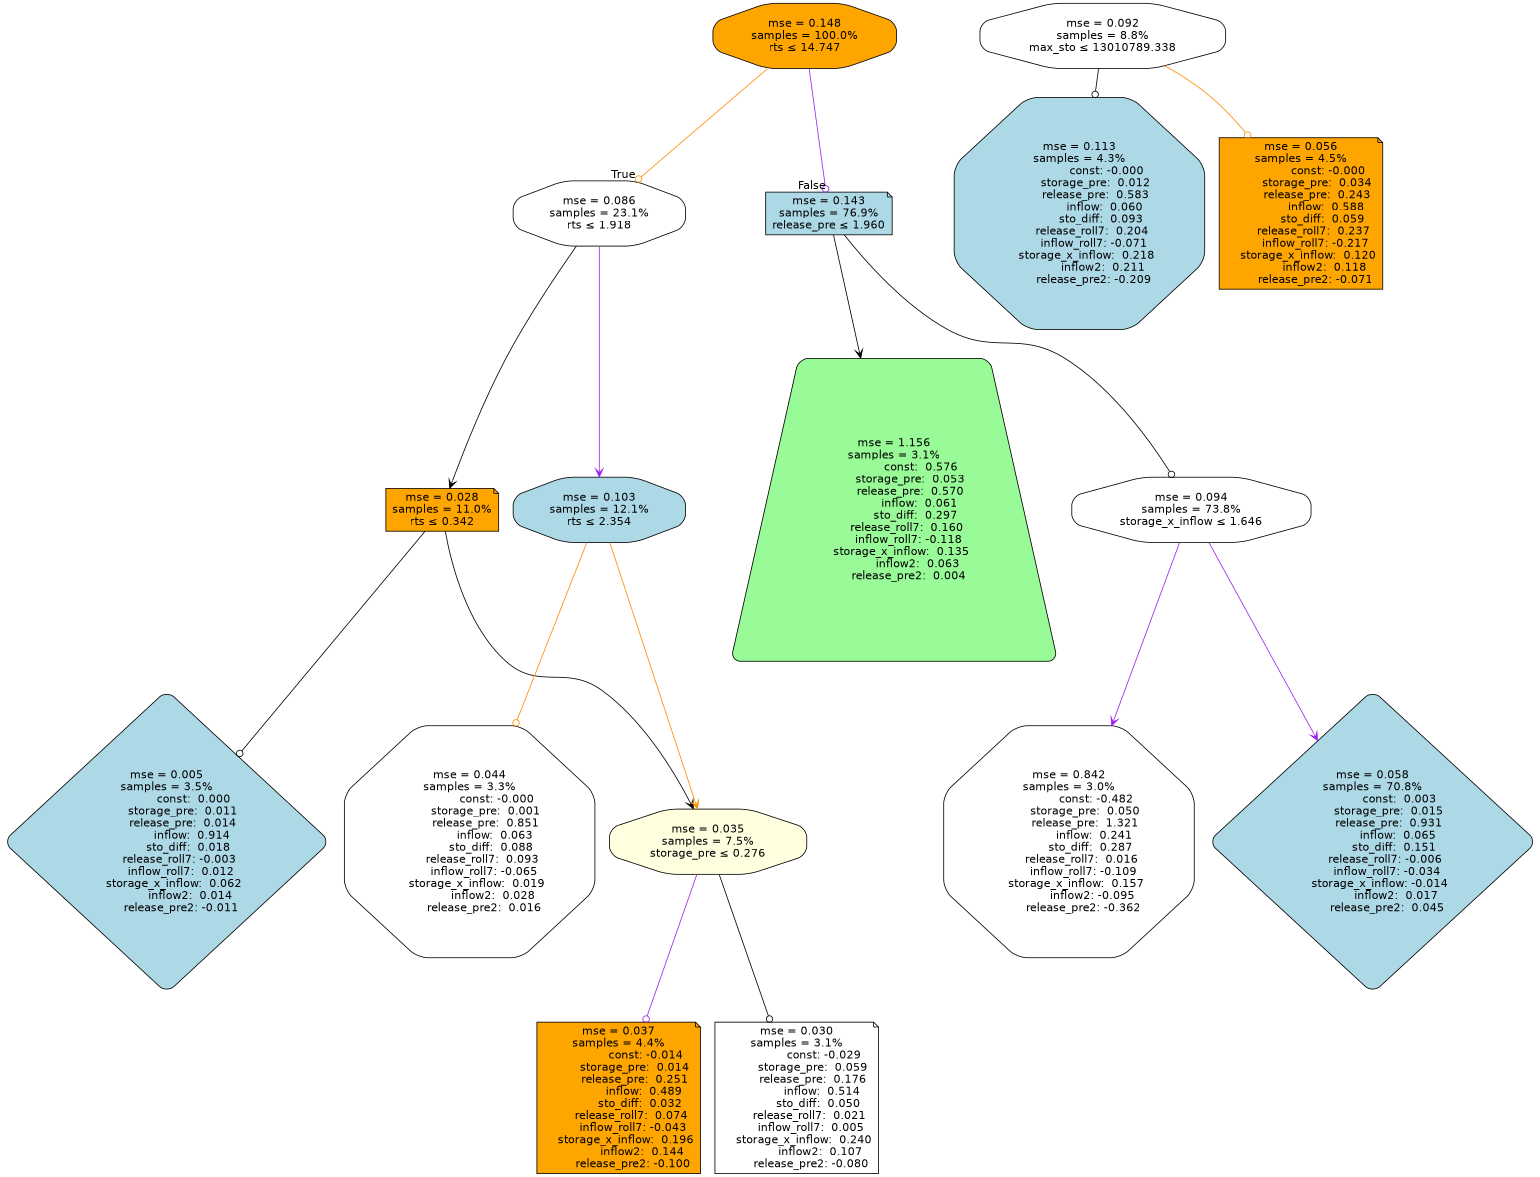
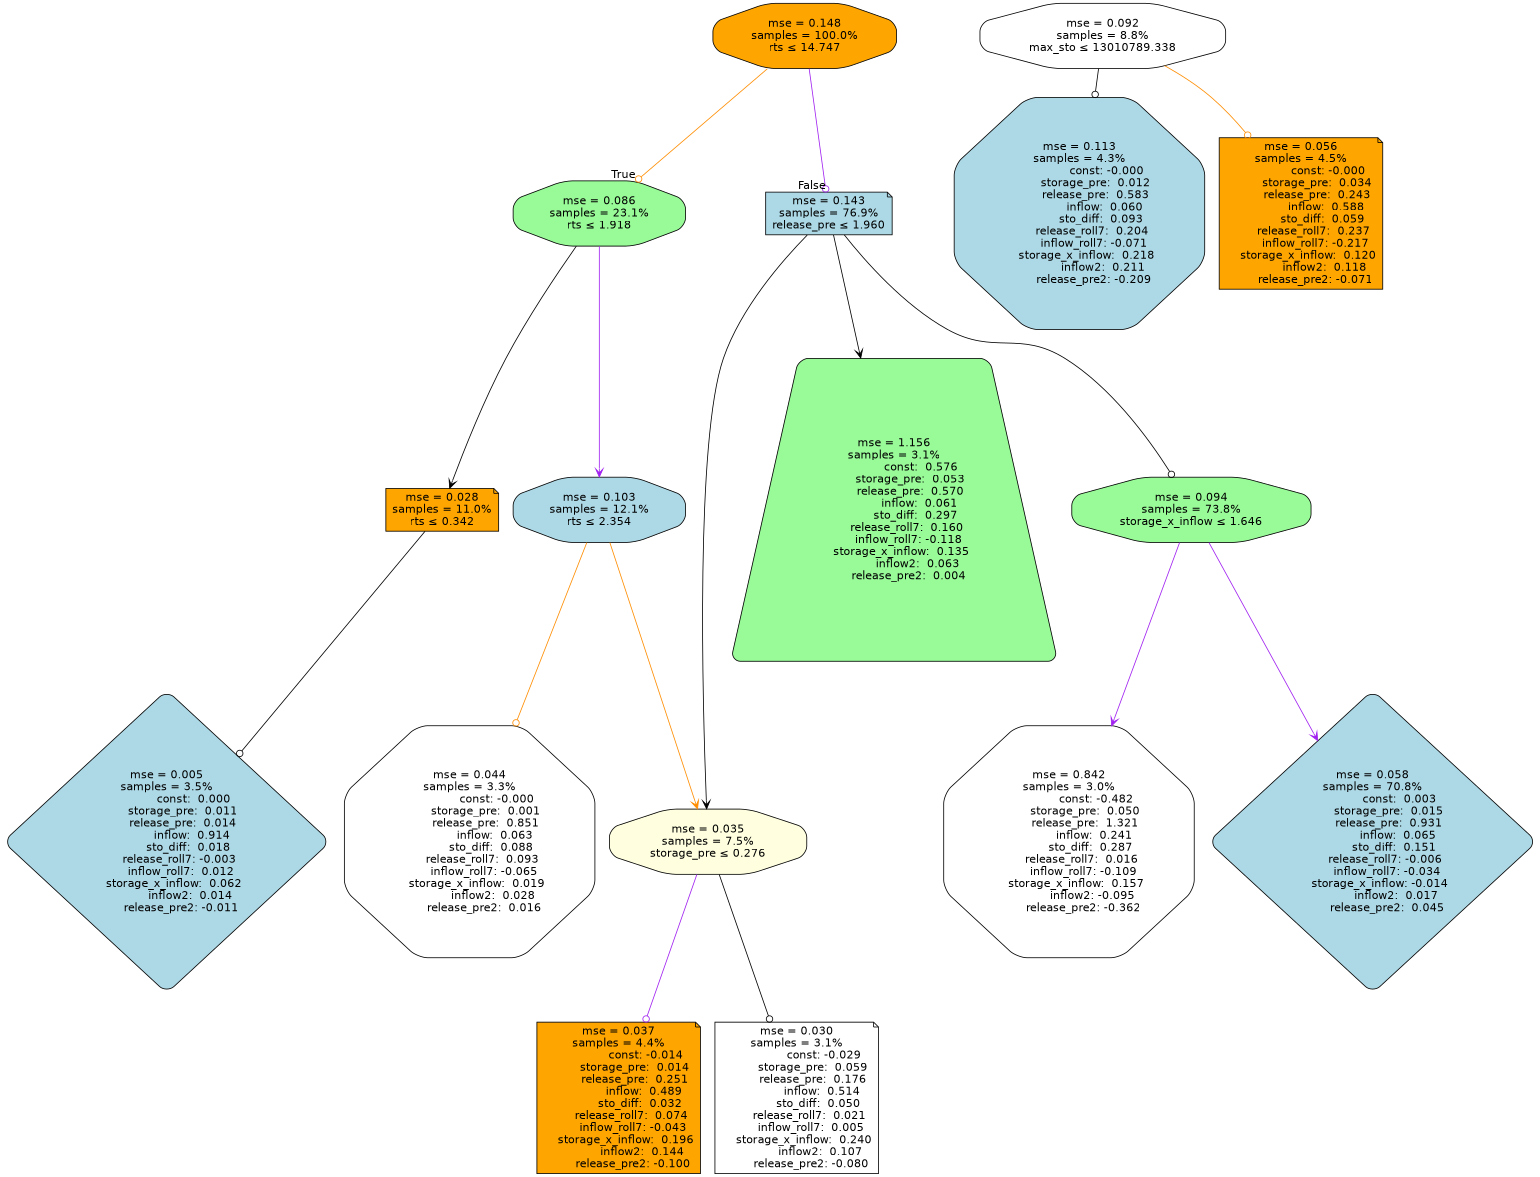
node "mse = 0.086 samples = 23.1% rts ≤ 1.918": fillcolor white -> palegreen
node "mse = 0.094 samples = 73.8% storage_x_inflow ≤ 1.646": fillcolor white -> palegreen
edge "mse = 0.028 samples = 11.0% rts ≤ 0.342" -> "mse = 0.035 samples = 7.5% storage_pre ≤ 0.276": now "mse = 0.143 samples = 76.9% release_pre ≤ 1.960" -> "mse = 0.035 samples = 7.5% storage_pre ≤ 0.276"
